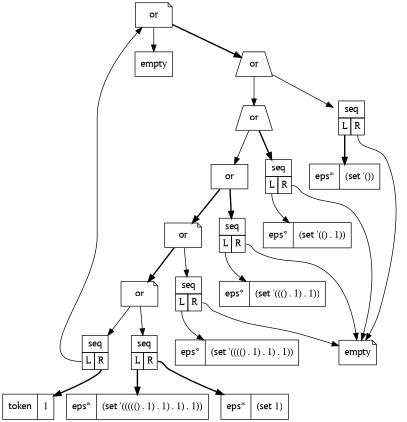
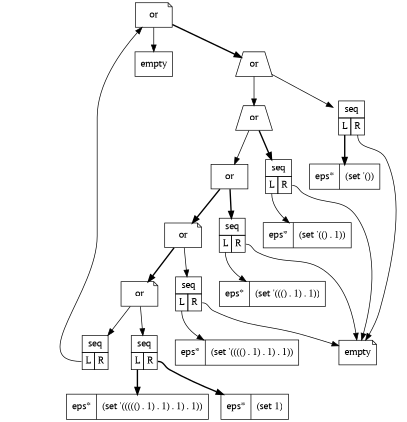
node "token": removed
